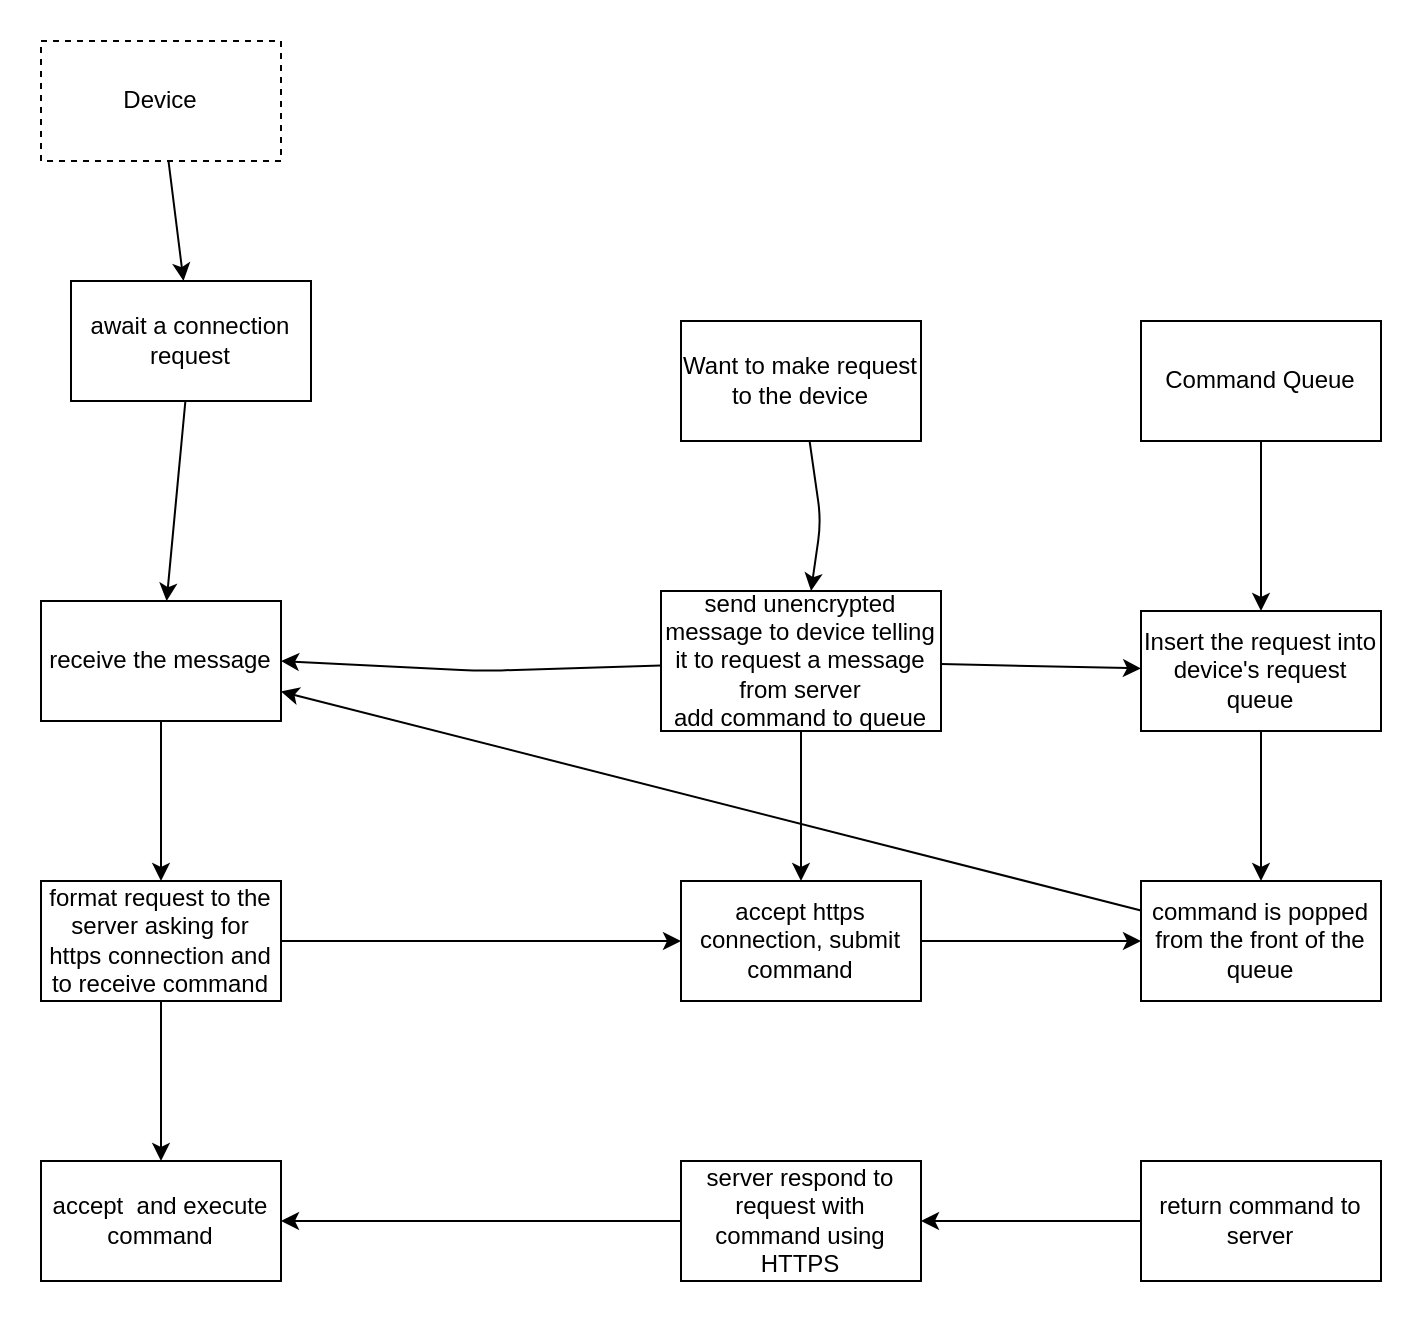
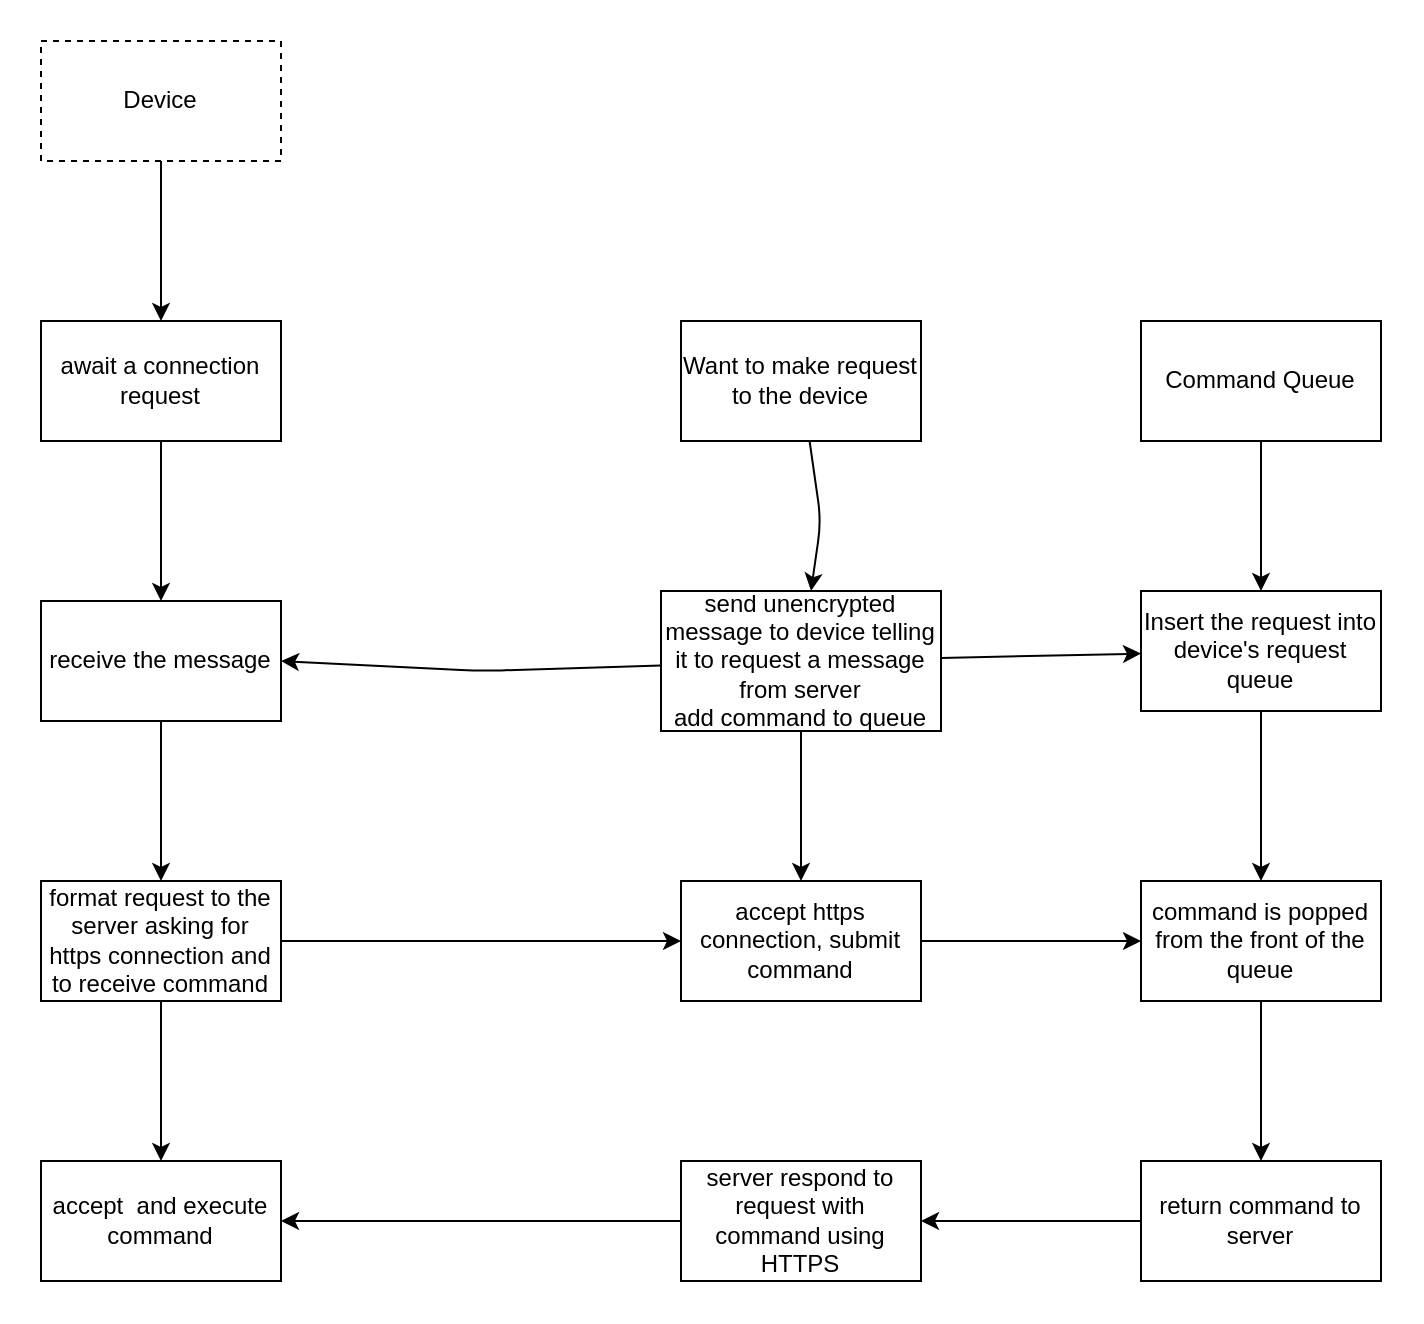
node "await a connection request": moved (191, 341) -> (161, 381)
node "Insert the request into device's request queue": moved (1261, 671) -> (1261, 651)
edge "command is popped from the front of the queue" -> "receive the message": now "command is popped from the front of the queue" -> "return command to server"
